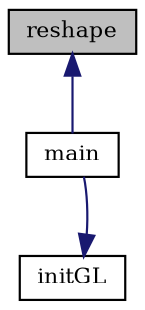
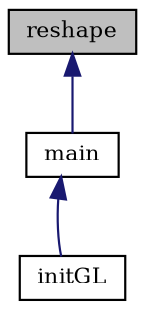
edge "main" -> "initGL": reversed
